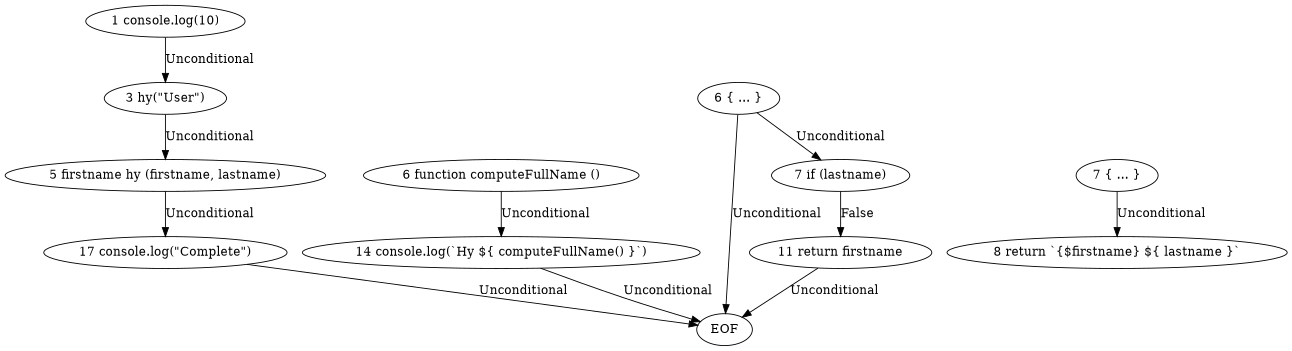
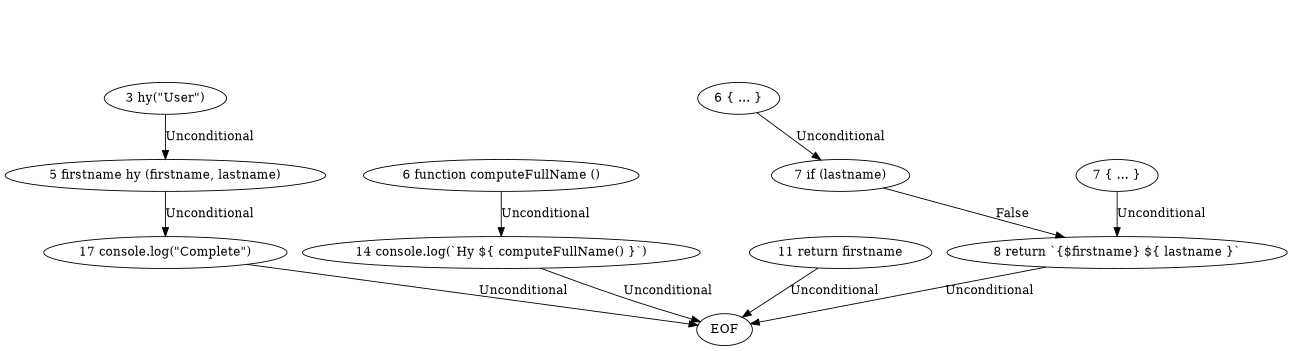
node "1 console.log(10)": removed
edge "6 { ... }" -> "EOF": now "8 return `{$firstname} ${ lastname }`" -> "EOF"
edge "7 if (lastname)" -> "11 return firstname": now "7 if (lastname)" -> "8 return `{$firstname} ${ lastname }`"
